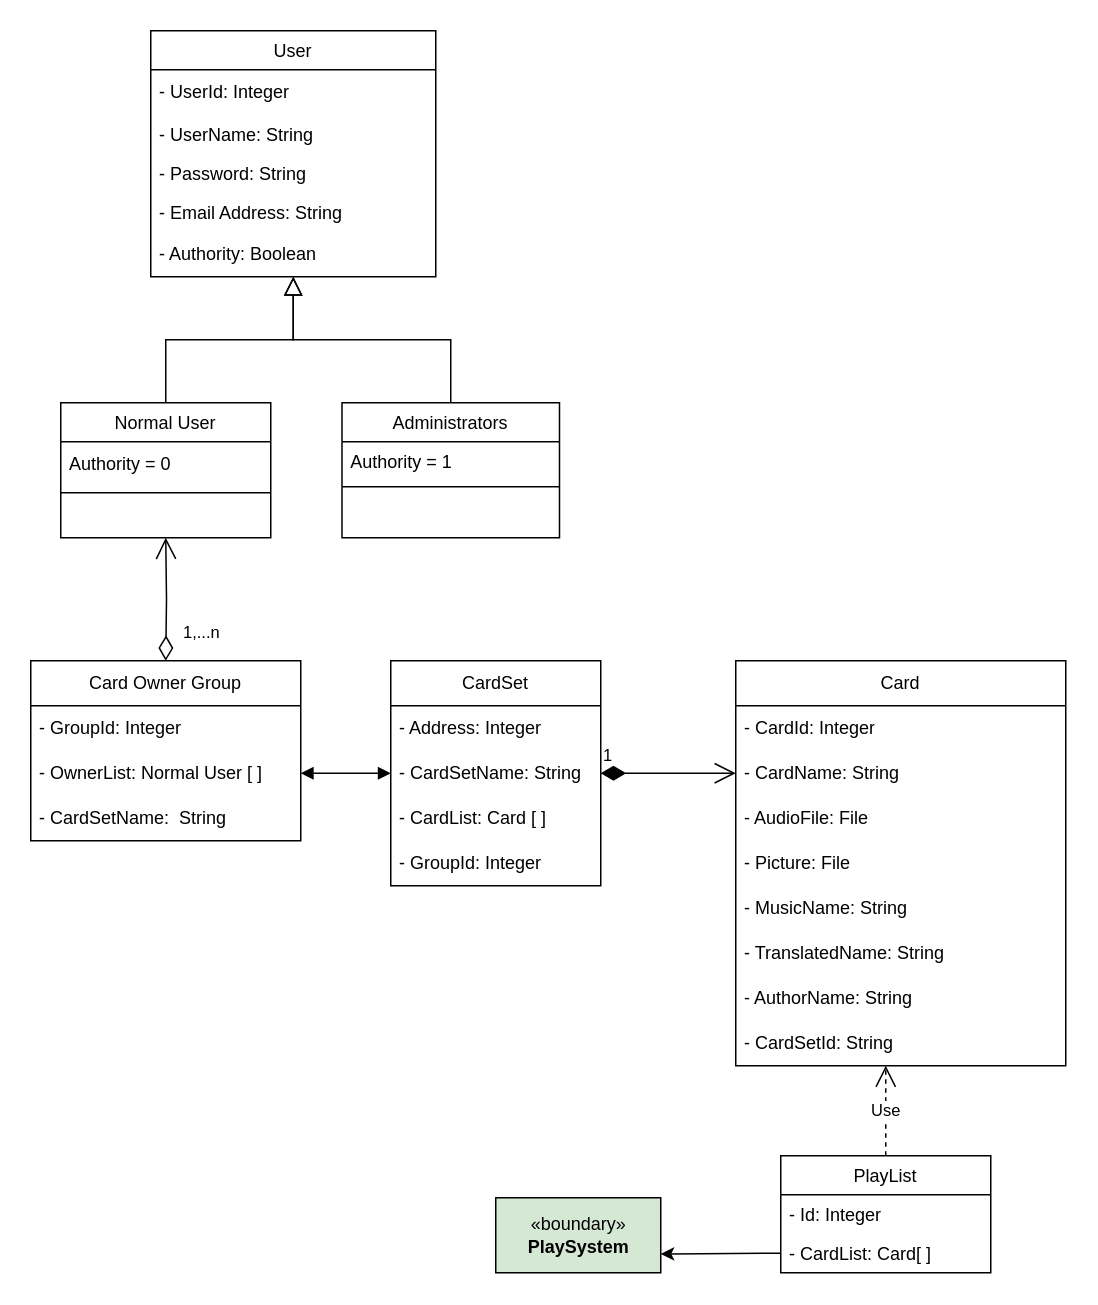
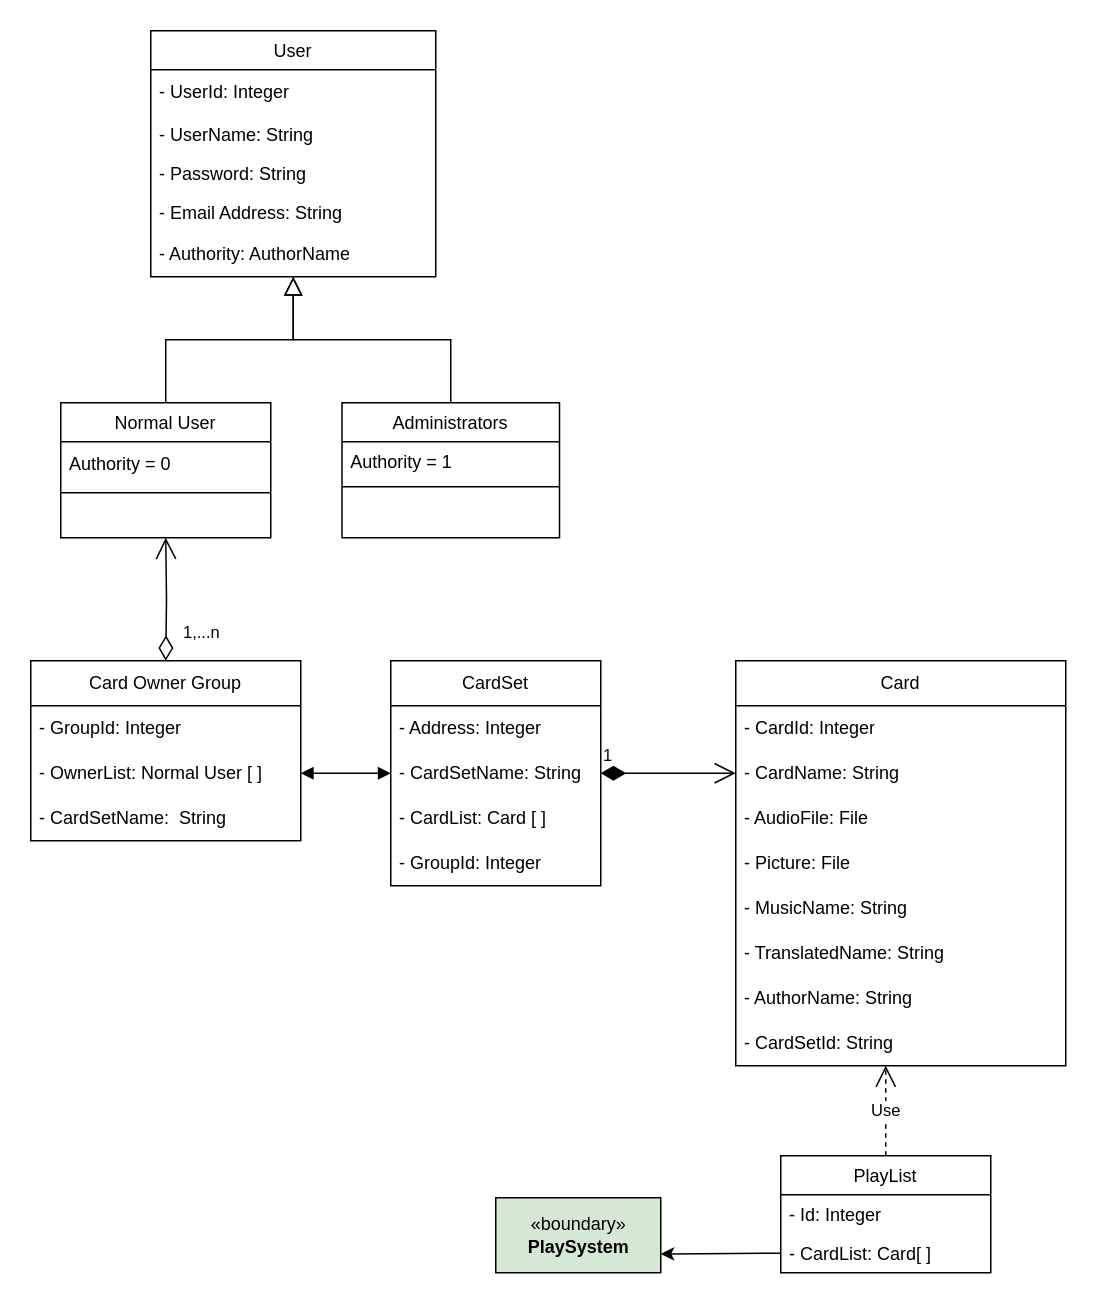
node "- Authority: Boolean": label "- Authority: Boolean" -> "- Authority: AuthorName"
